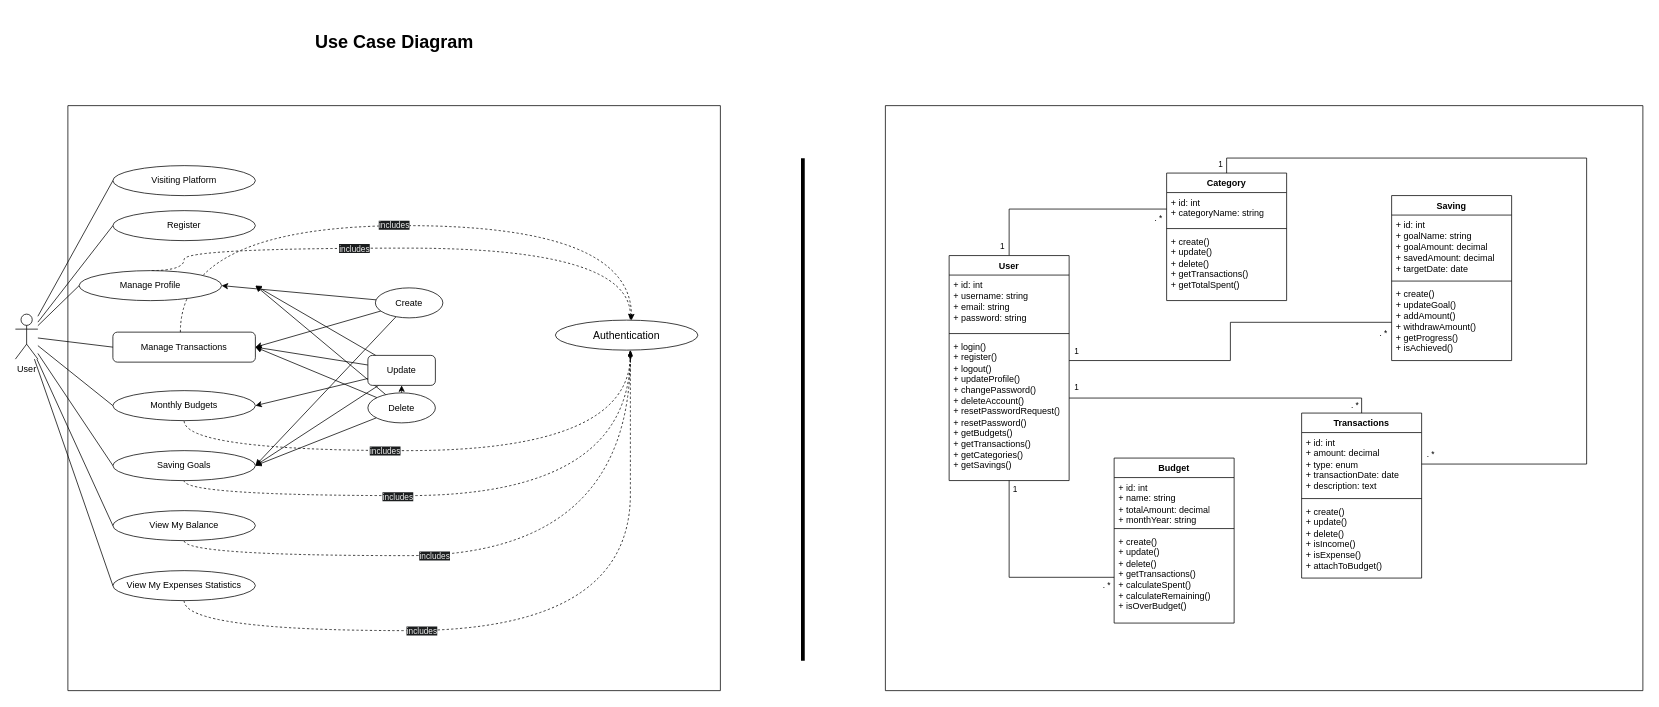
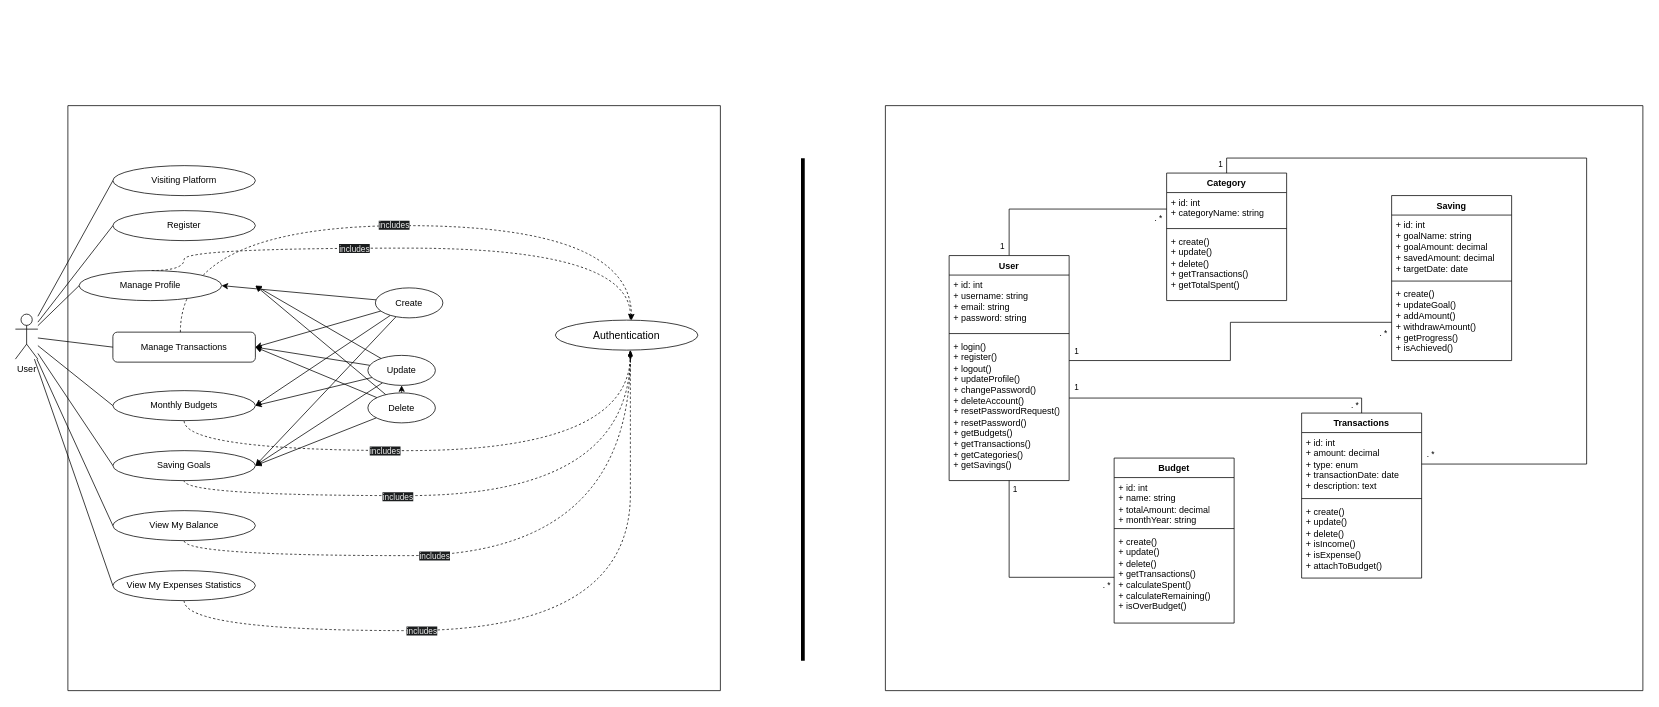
node "Use Case Diagram": removed
edge "Create" -> "Monthly Budgets": added
node "Update": shape rounded rectangle -> ellipse
